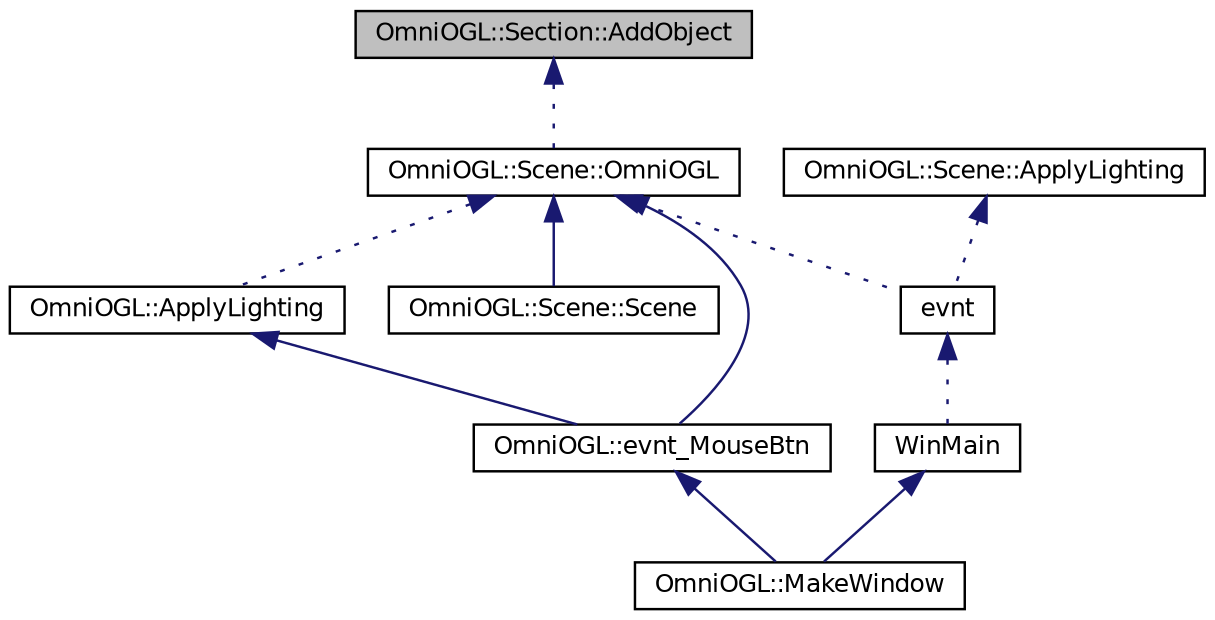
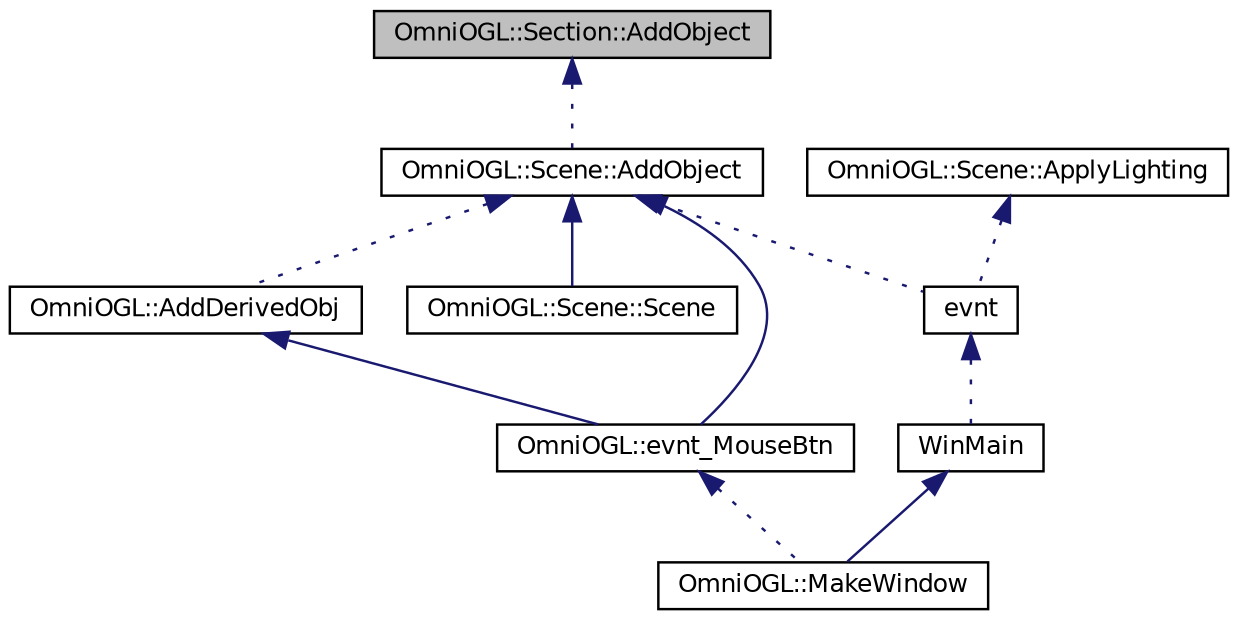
node "OmniOGL::Scene::OmniOGL": label "OmniOGL::Scene::OmniOGL" -> "OmniOGL::Scene::AddObject"
node "OmniOGL::ApplyLighting": label "OmniOGL::ApplyLighting" -> "OmniOGL::AddDerivedObj"
edge "OmniOGL::MakeWindow" -> "OmniOGL::evnt_MouseBtn": style solid -> dotted
